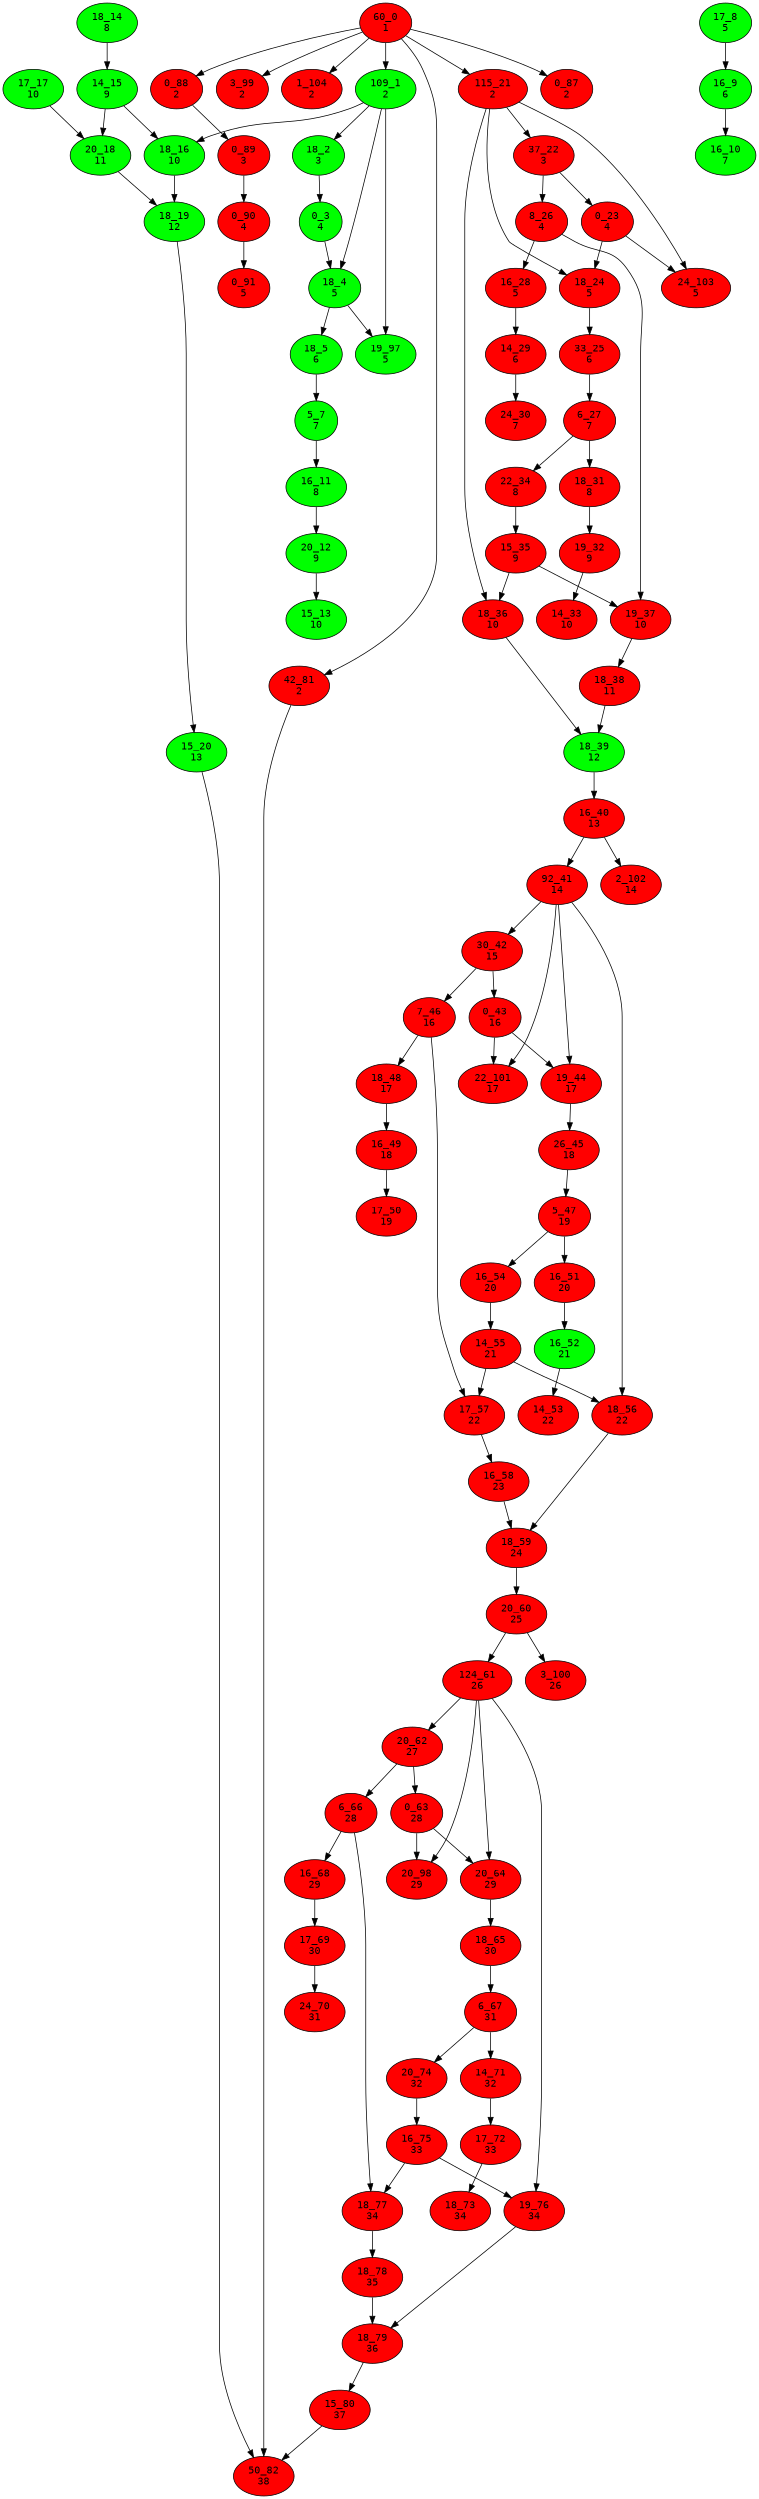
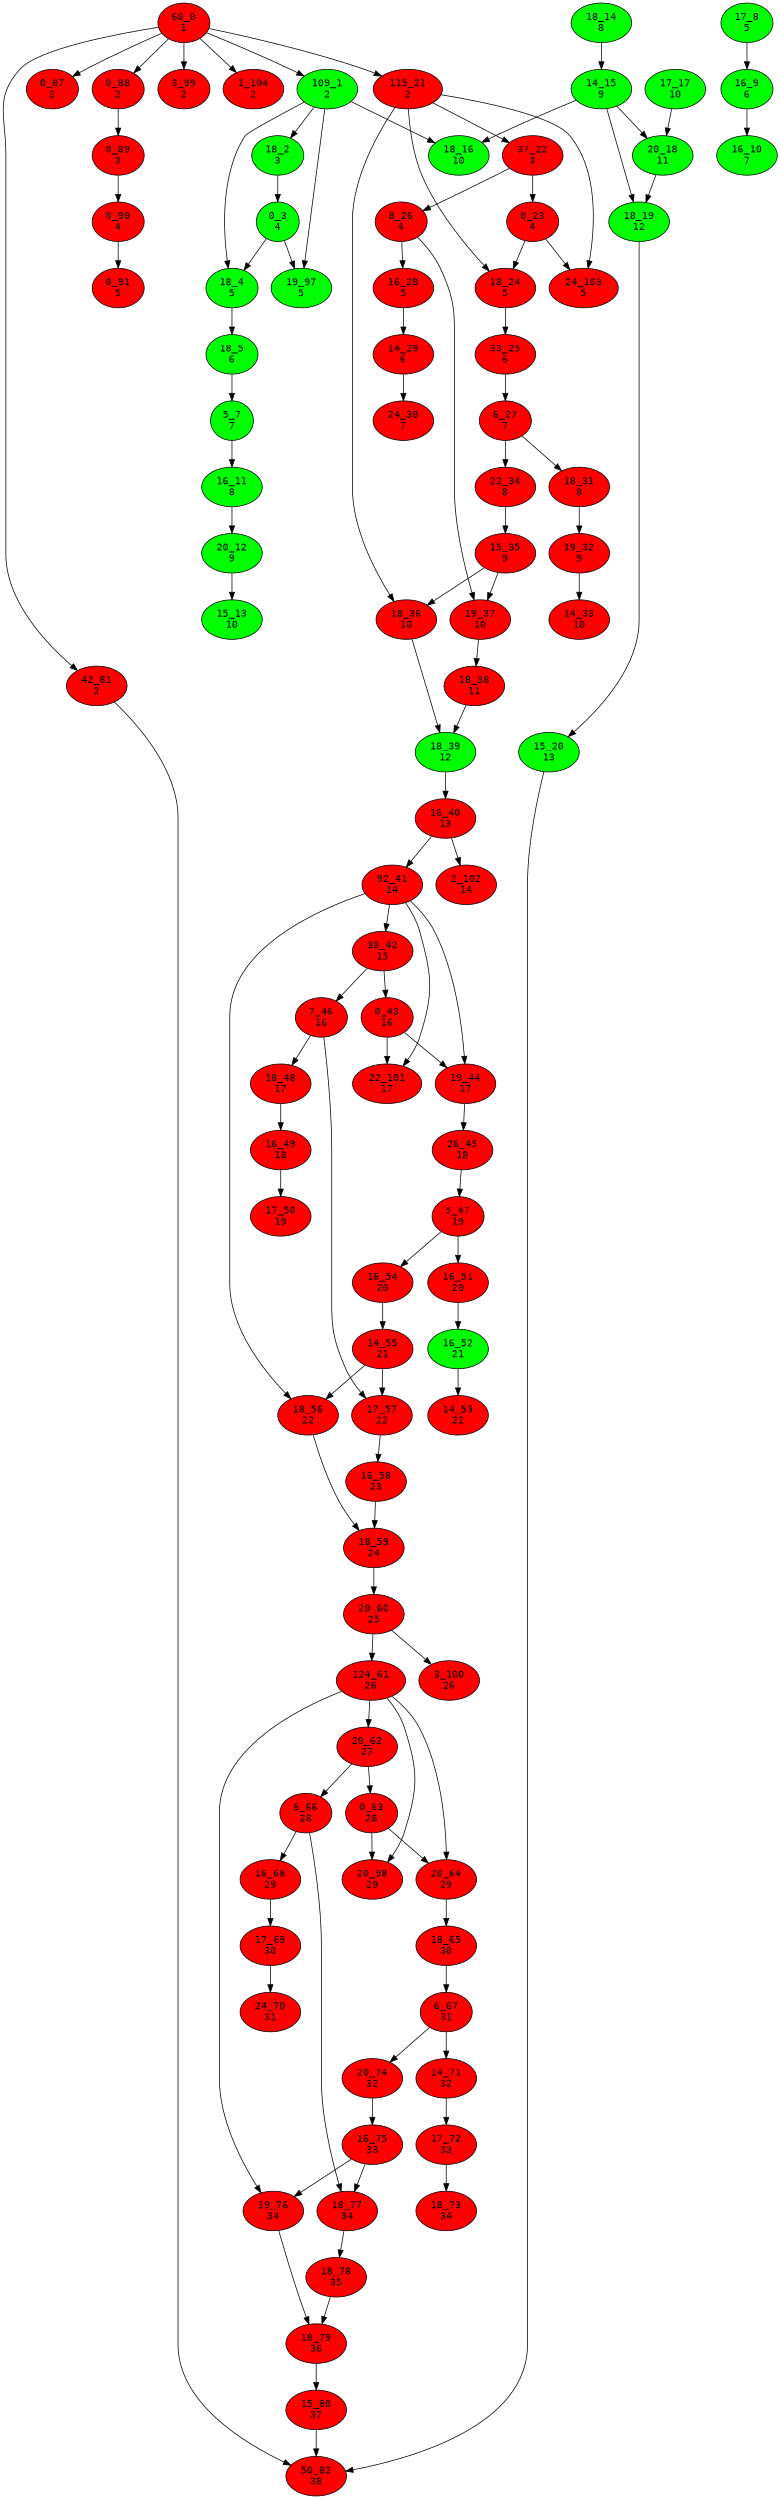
edge "18_16 10" -> "18_19 12": now "14_15 9" -> "18_19 12"
edge "18_4 5" -> "19_97 5": now "0_3 4" -> "19_97 5"
